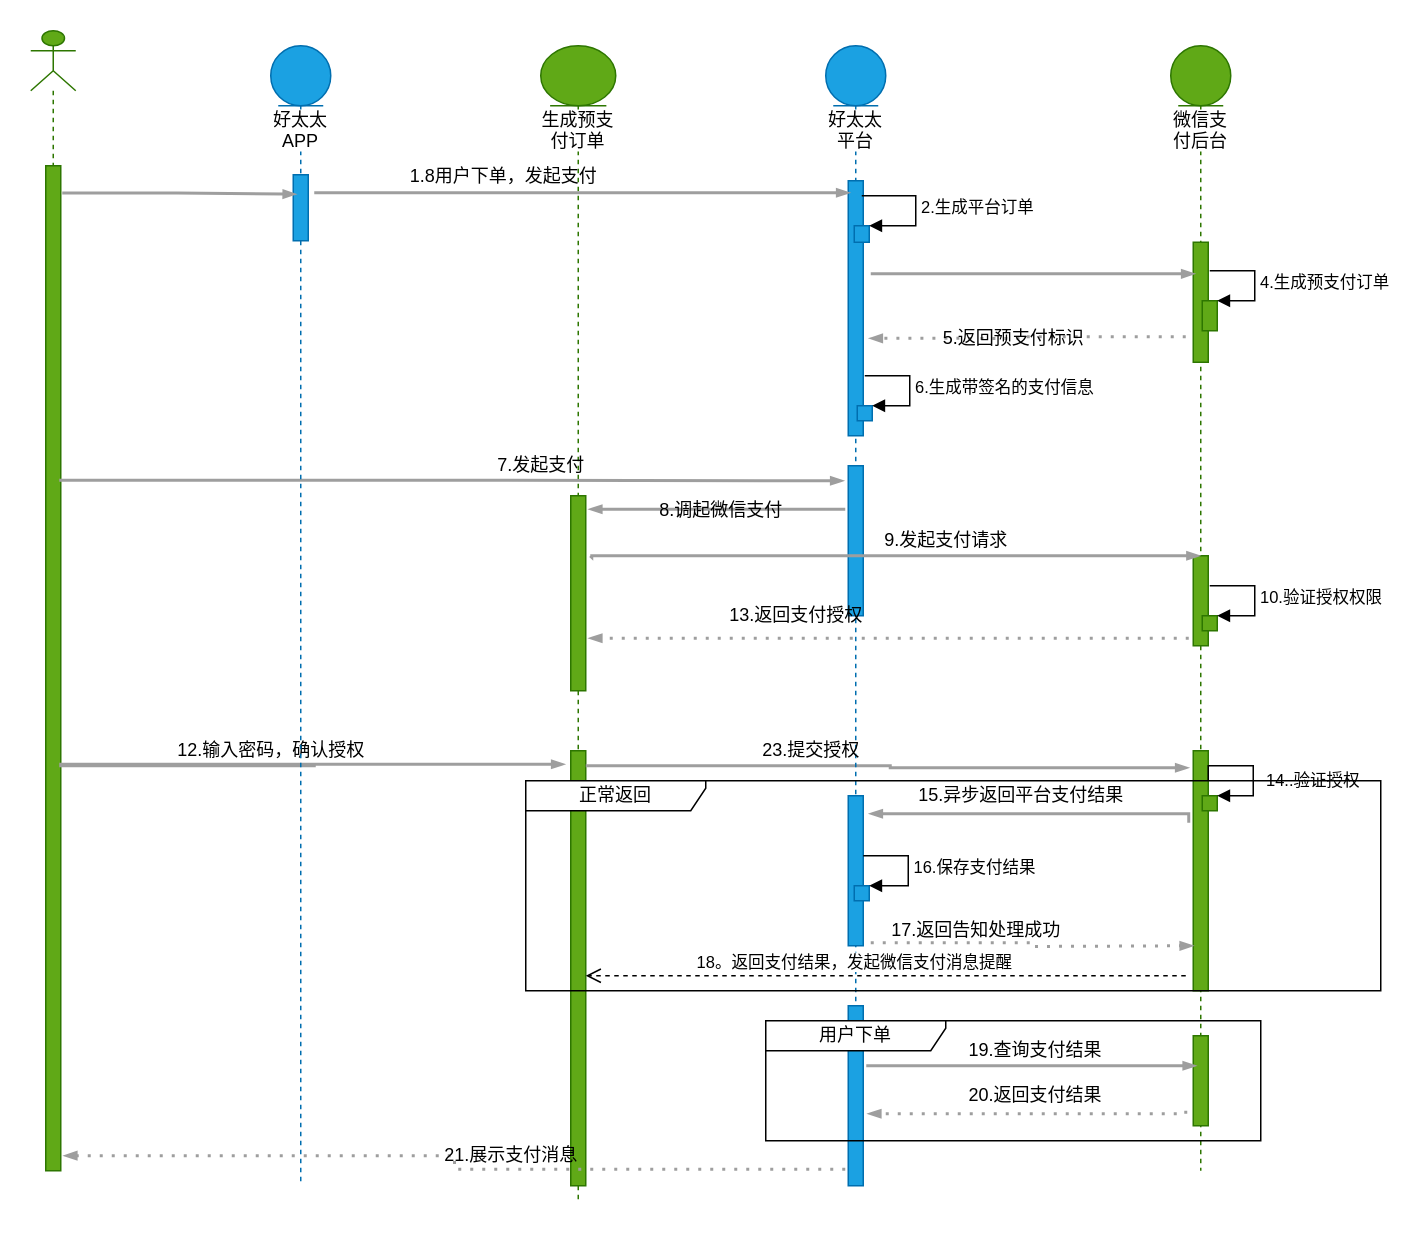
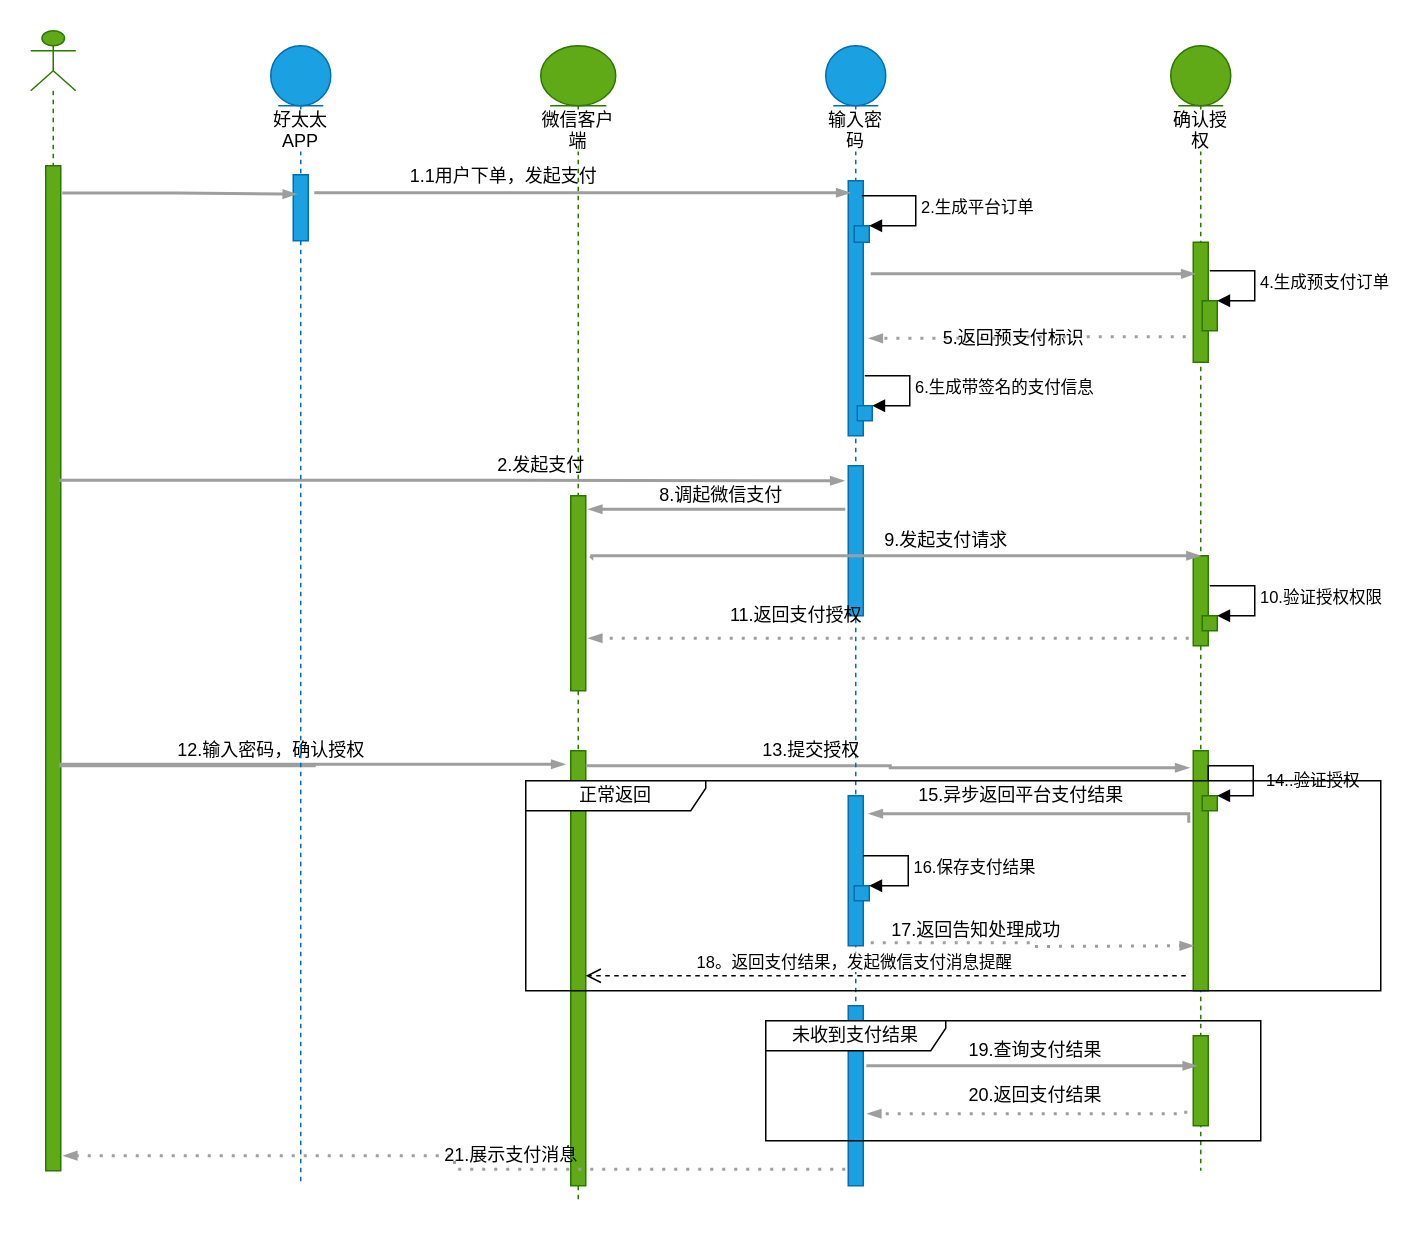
node "生成预支付订单": label "生成预支付订单" -> "微信客户端"
node "好太太平台": label "好太太平台" -> "输入密码"
node "微信支付后台": label "微信支付后台" -> "确认授权"
node "1.8用户下单，发起支付": label "1.8用户下单，发起支付" -> "1.1用户下单，发起支付"
node "7.发起支付": label "7.发起支付" -> "2.发起支付"
node "8.调起微信支付": moved (721, 511) -> (721, 496)
node "13.返回支付授权": label "13.返回支付授权" -> "11.返回支付授权"
node "23.提交授权": label "23.提交授权" -> "13.提交授权"
node "用户下单": label "用户下单" -> "未收到支付结果"
